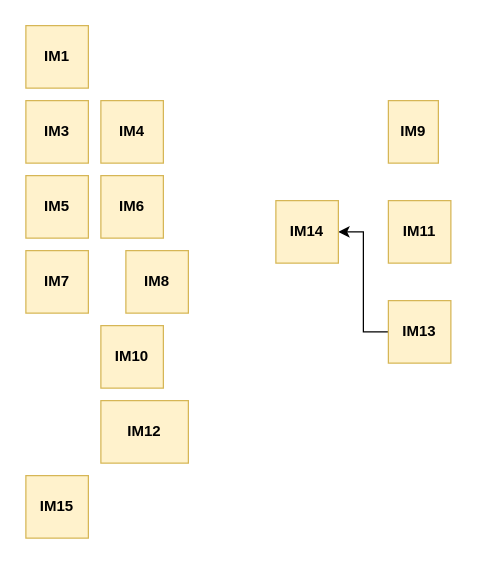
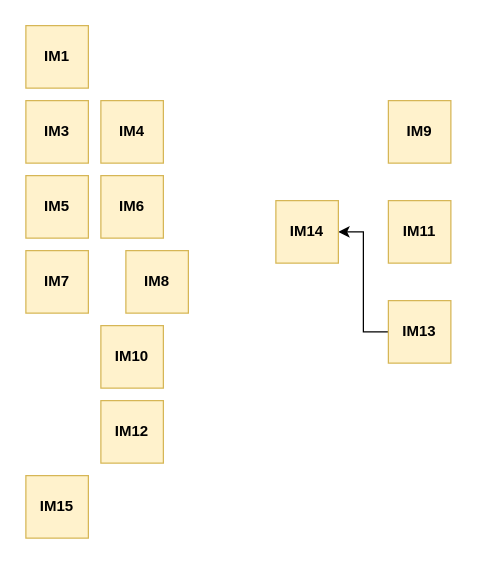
node "IM9": size 50x63 -> 63x63
node "IM12": size 88x63 -> 63x63
